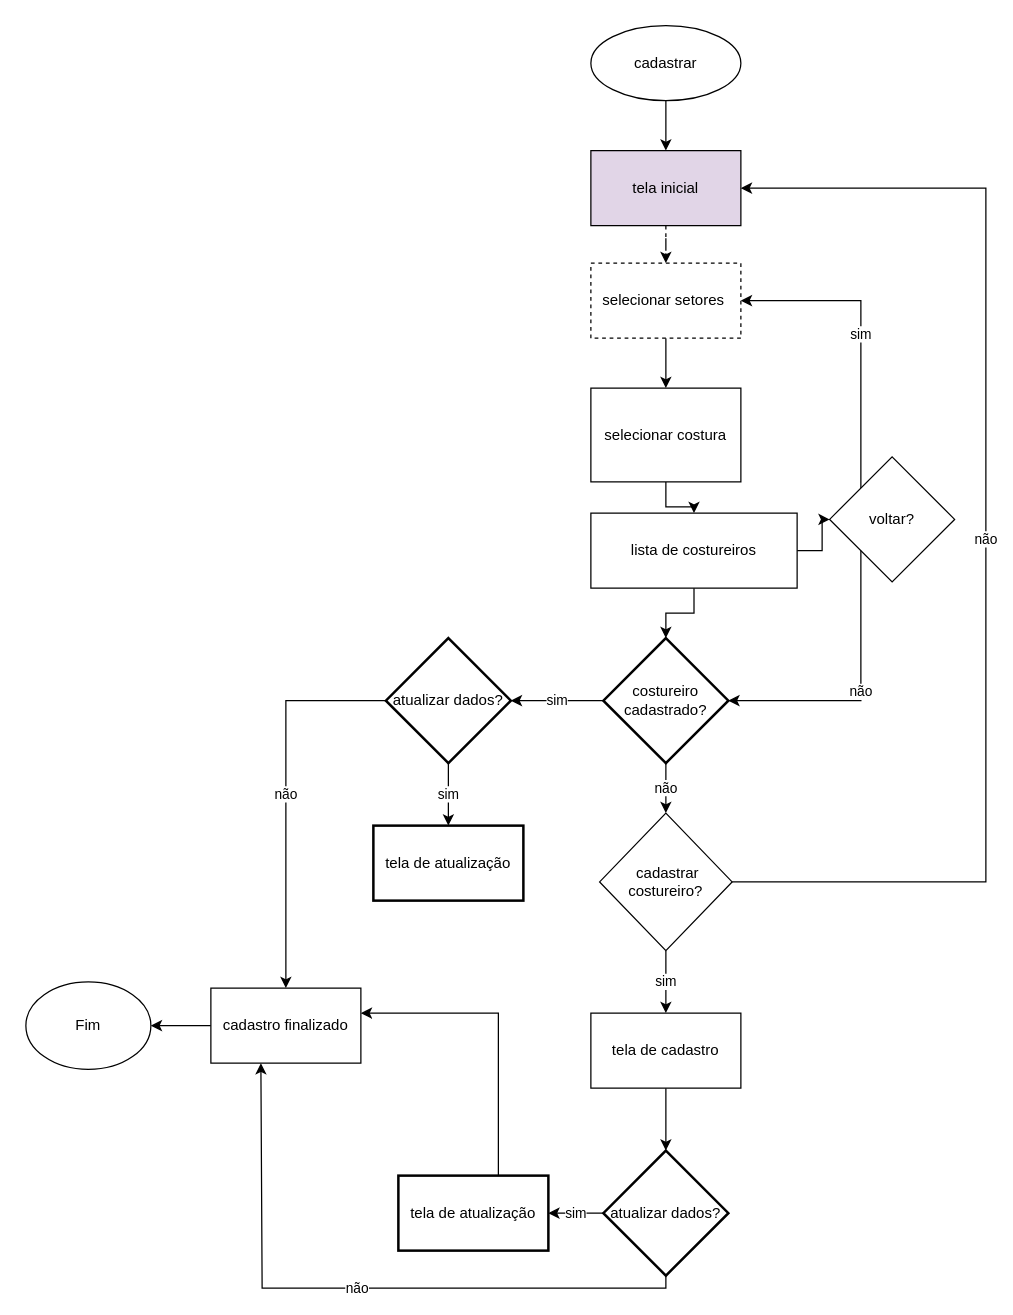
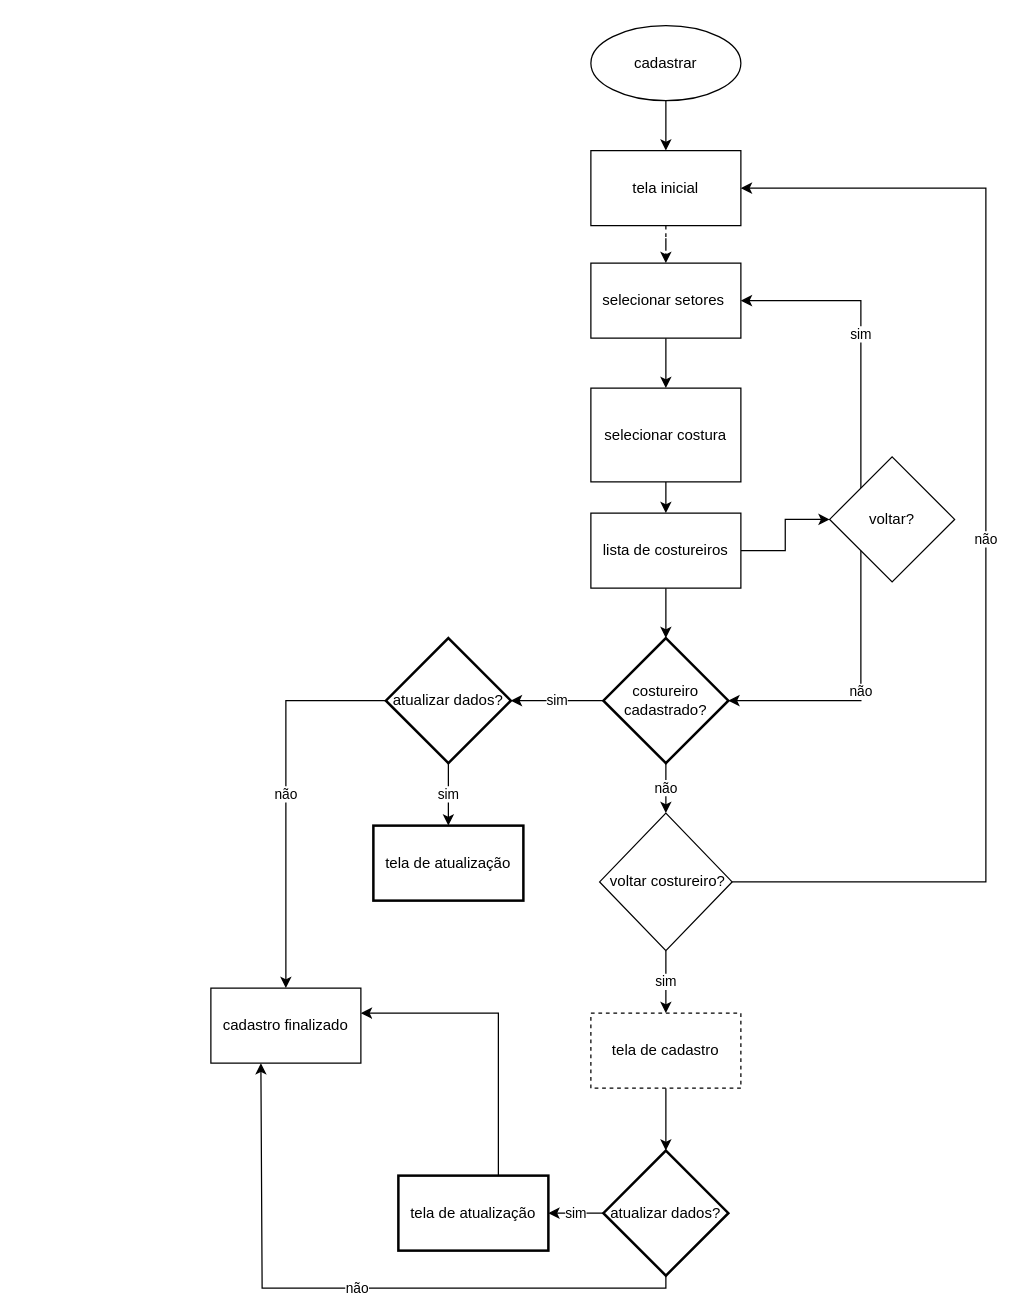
node "tela inicial": fillcolor #e1d5e7 -> #ffffff
node "selecionar setores": style dashed -> solid
node "lista de costureiros": size 206x75 -> 150x75
node "cadastrar costureiro?": label "cadastrar costureiro?" -> "voltar costureiro?"
node "Fim": removed
edge "cadastro finalizado" -> "Fim": removed
node "tela de cadastro": style solid -> dashed
